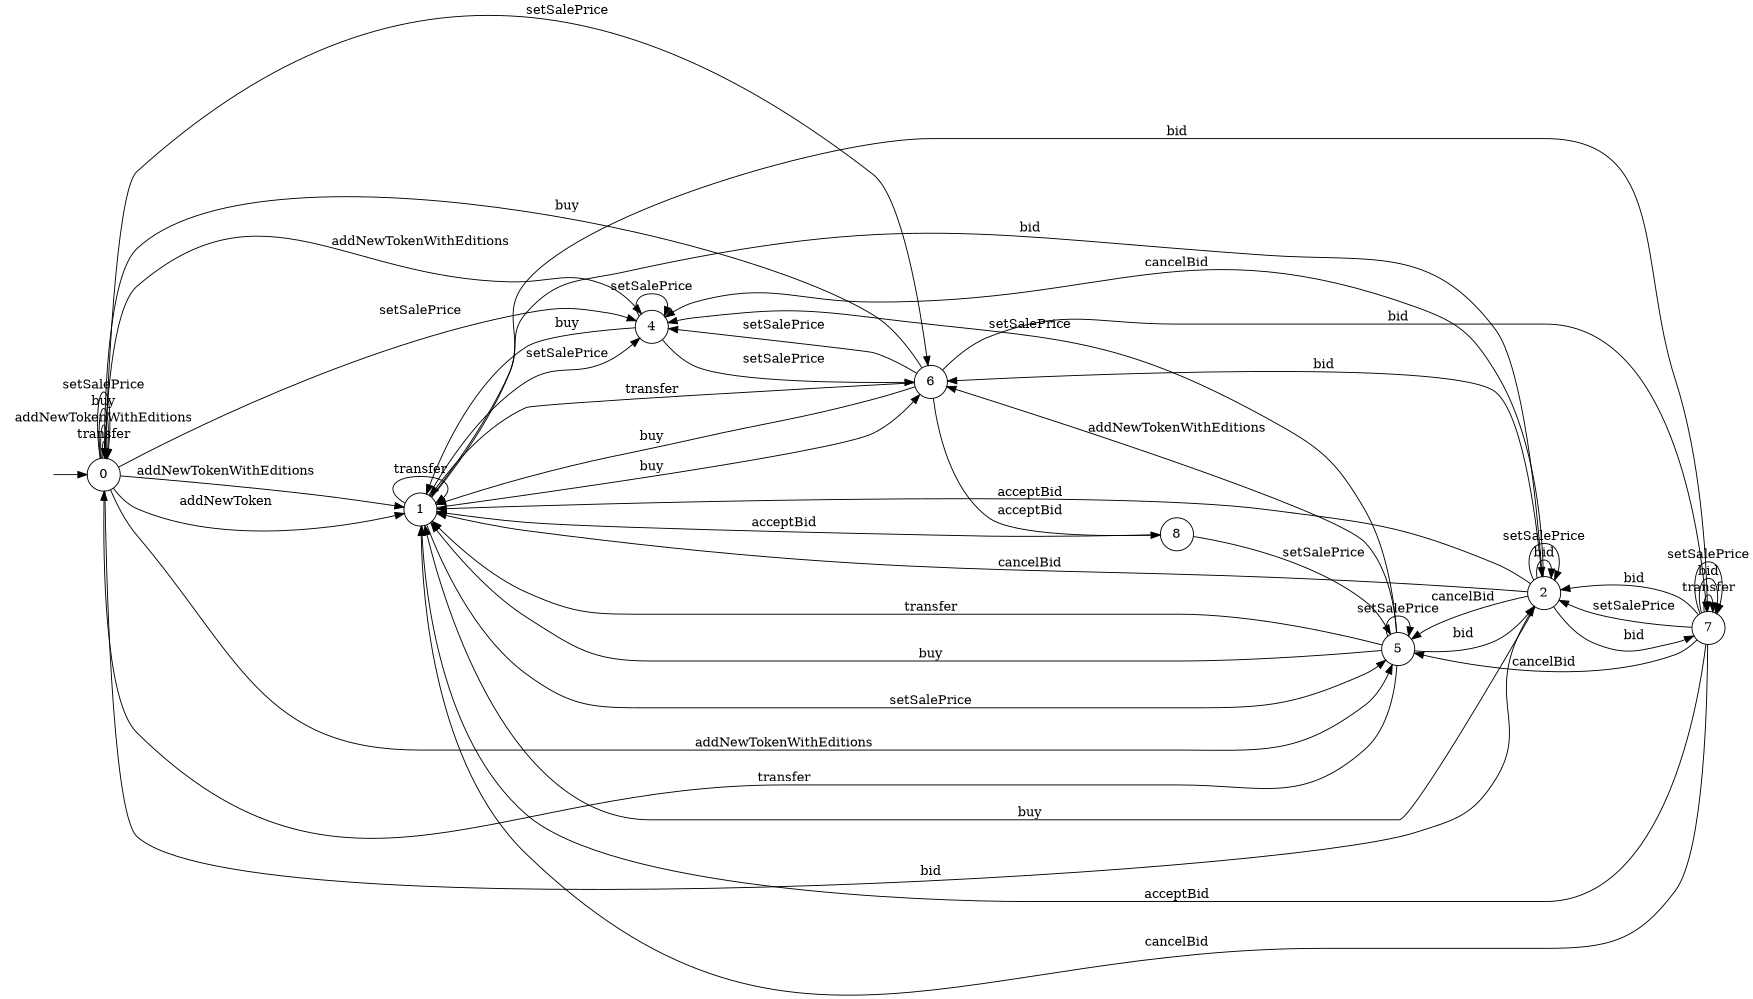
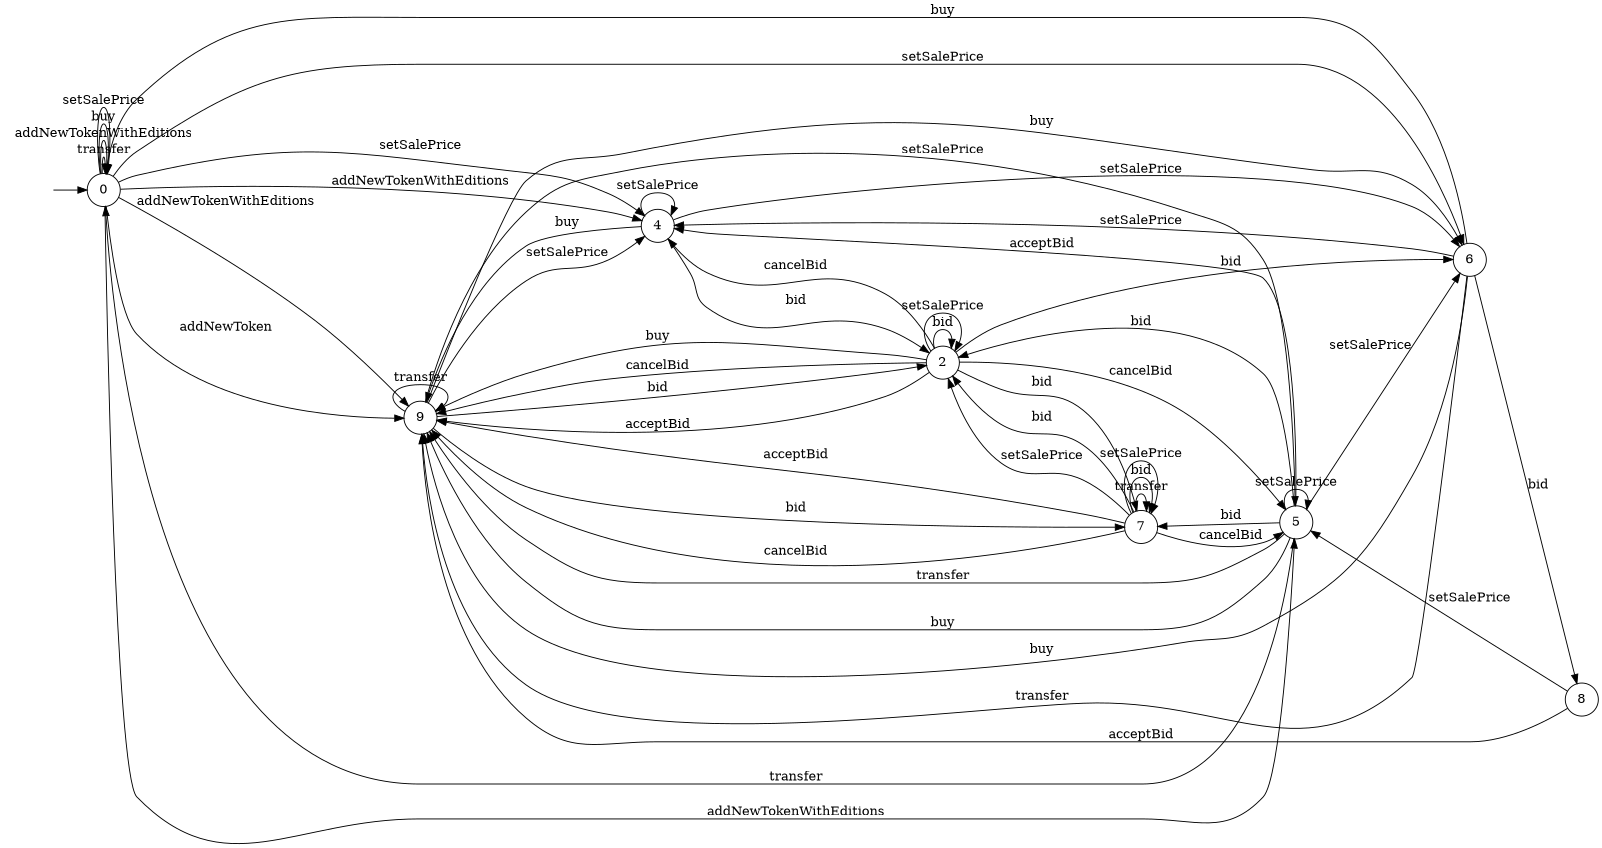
edge "6" -> "7": now "5" -> "7"
edge "5" -> "4": label "setSalePrice" -> "acceptBid"
edge "5" -> "6": label "addNewTokenWithEditions" -> "setSalePrice"
node "1": label "1" -> "9"
edge "6" -> "8": label "acceptBid" -> "bid"
edge "0" -> "2": now "4" -> "2"
